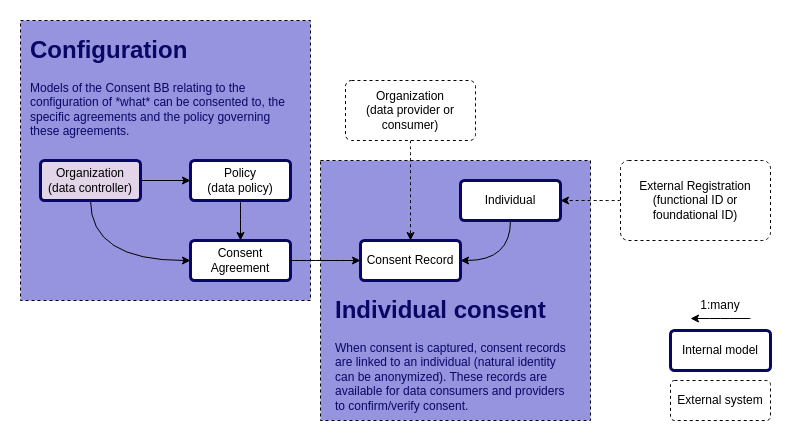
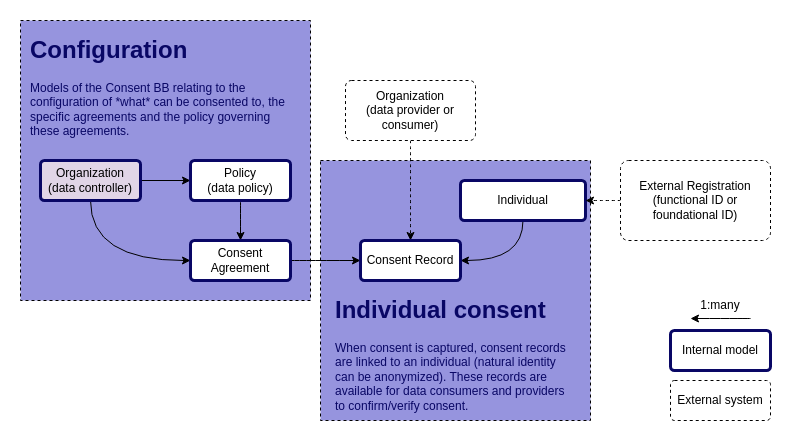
node "Individual": size 100x40 -> 125x40
